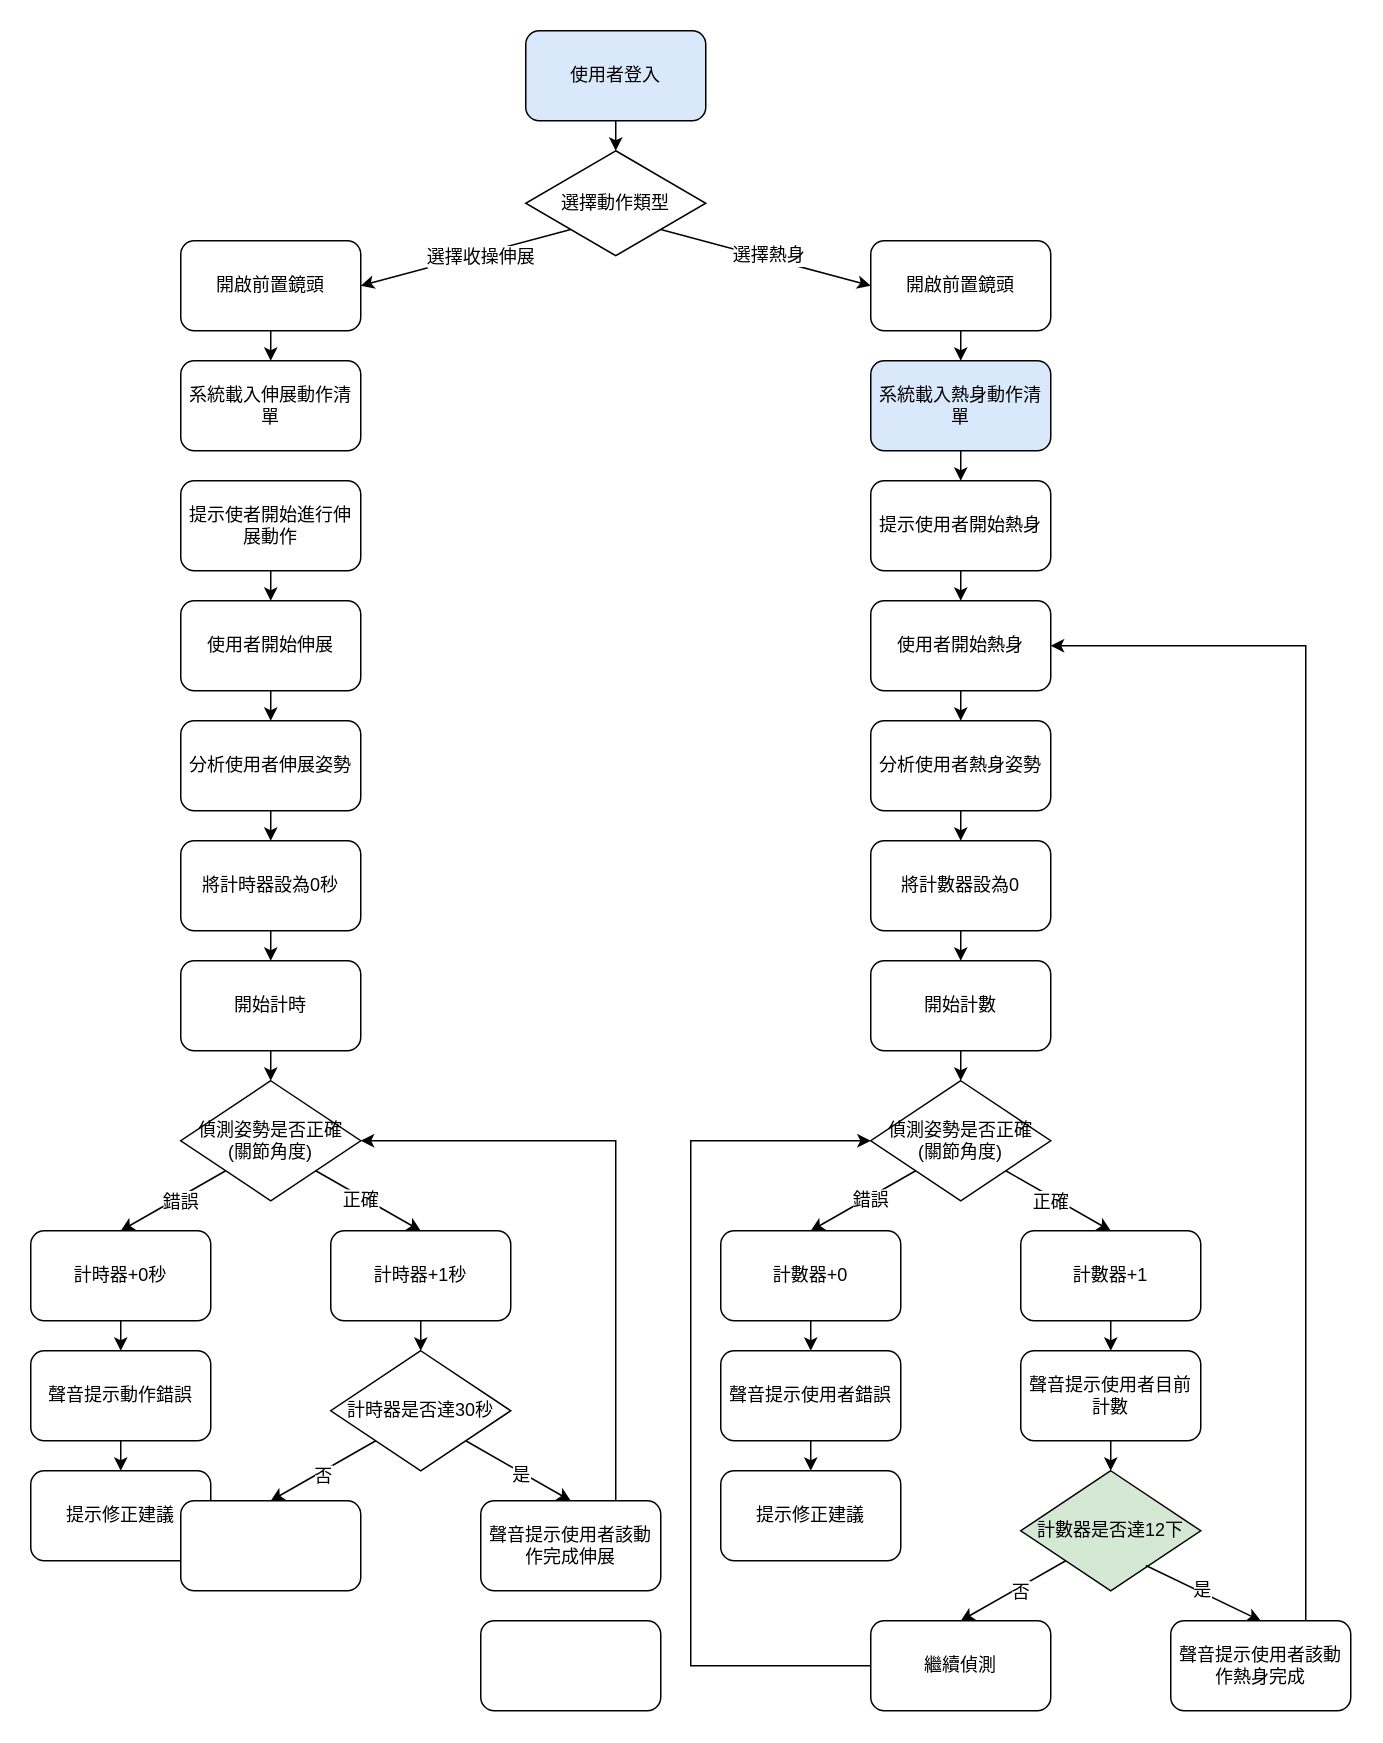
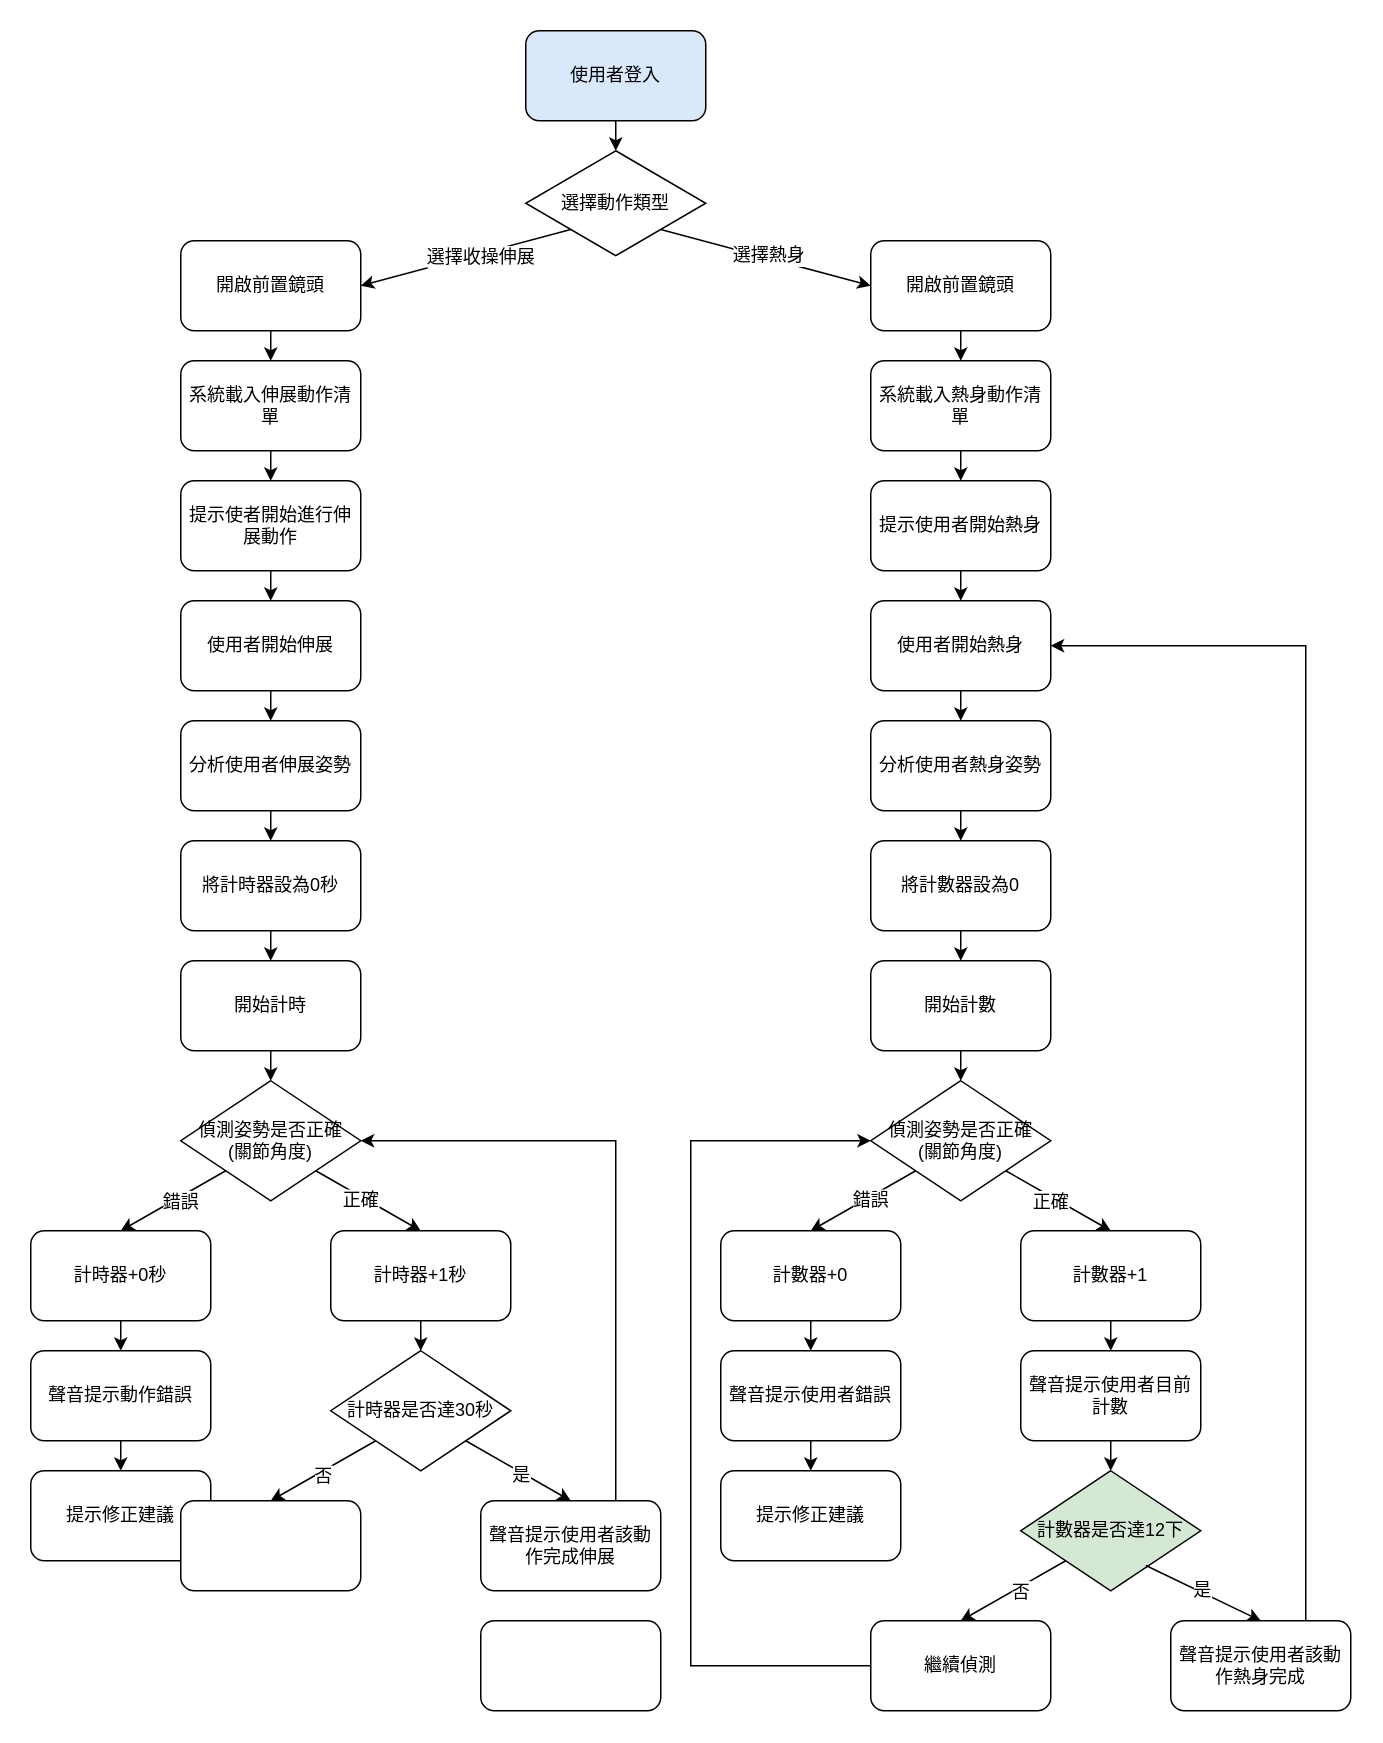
node "系統載入熱身動作清單": fillcolor #dae8fc -> #ffffff
edge "系統載入伸展動作清單" -> "提示使者開始進行伸展動作": added
